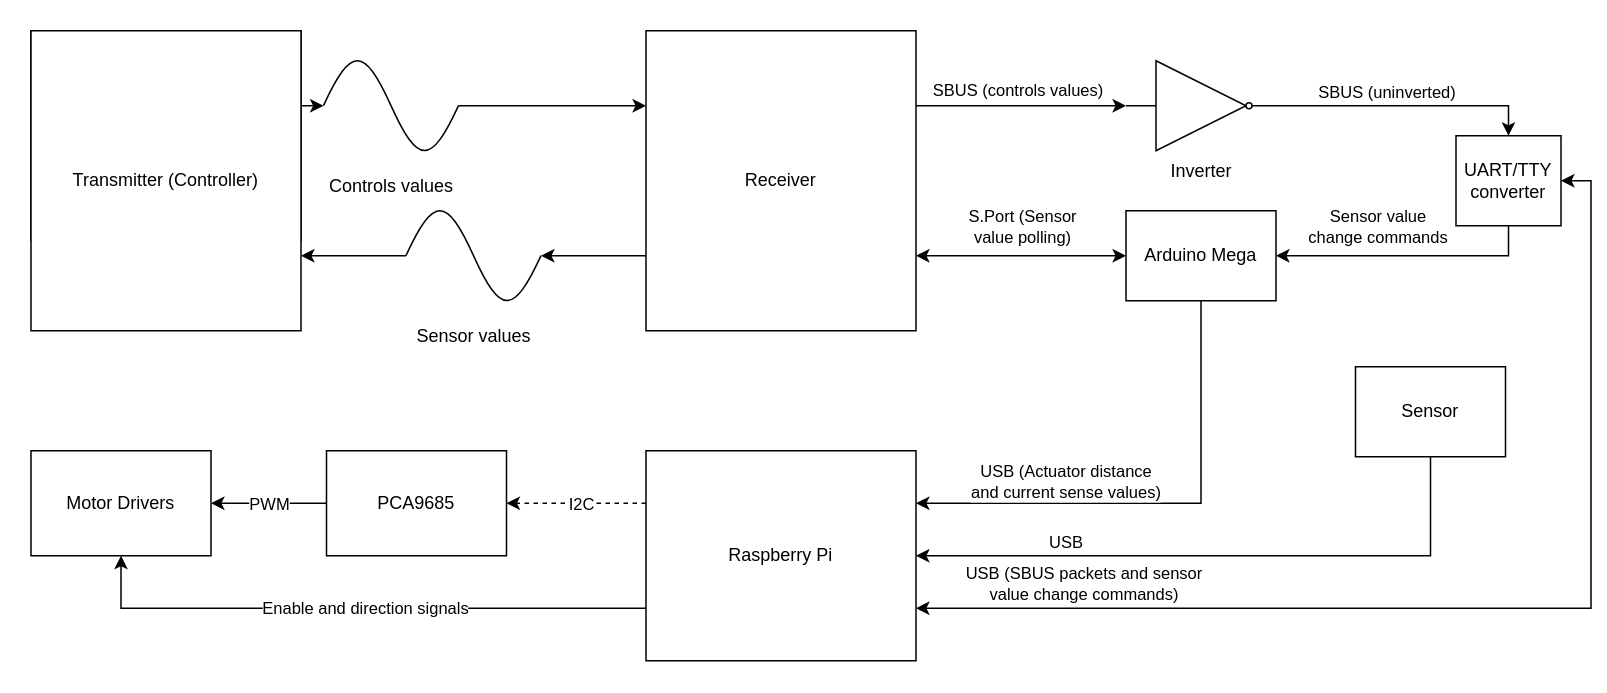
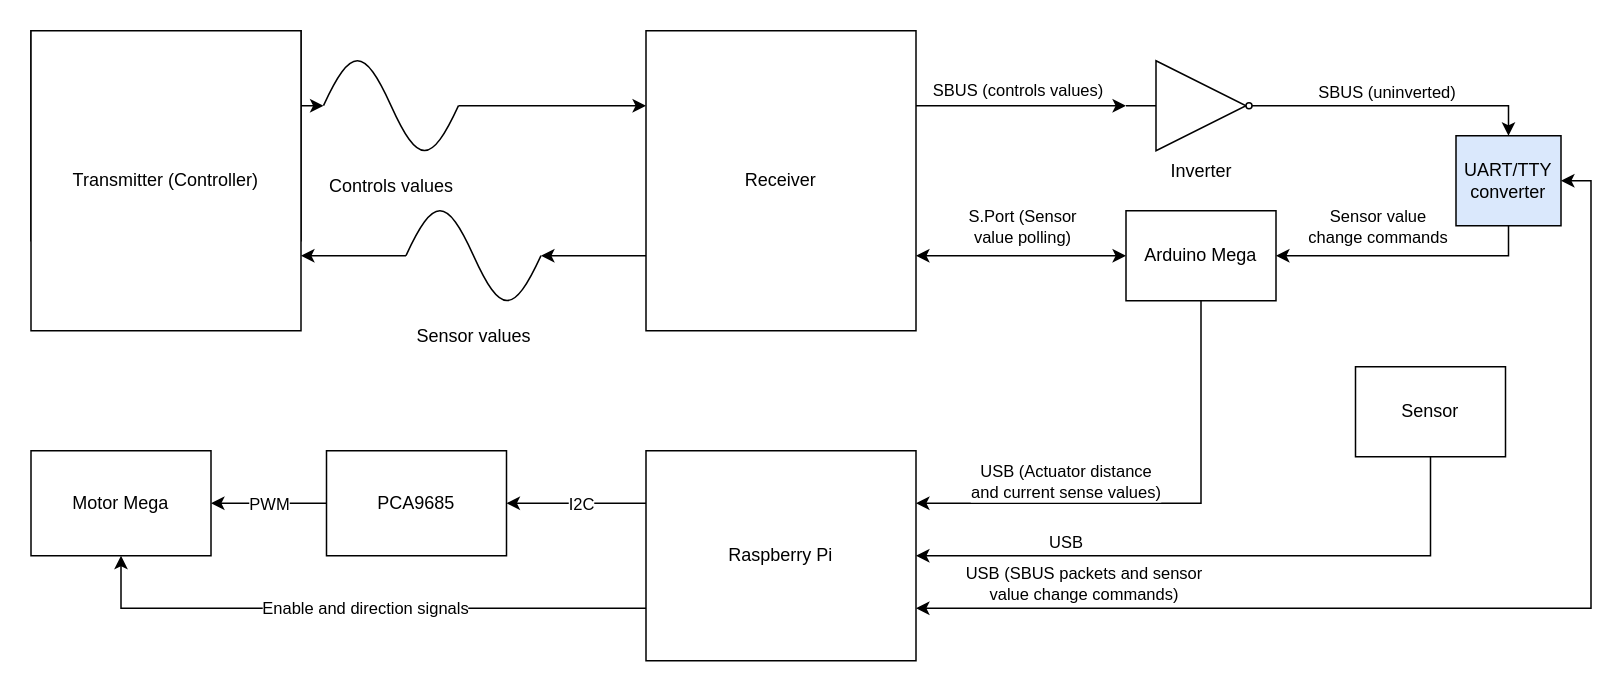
node "UART/TTY converter": fillcolor #ffffff -> #dae8fc
node "Motor Drivers": label "Motor Drivers" -> "Motor Mega"
edge "Raspberry Pi" -> "PCA9685": style dashed -> solid
